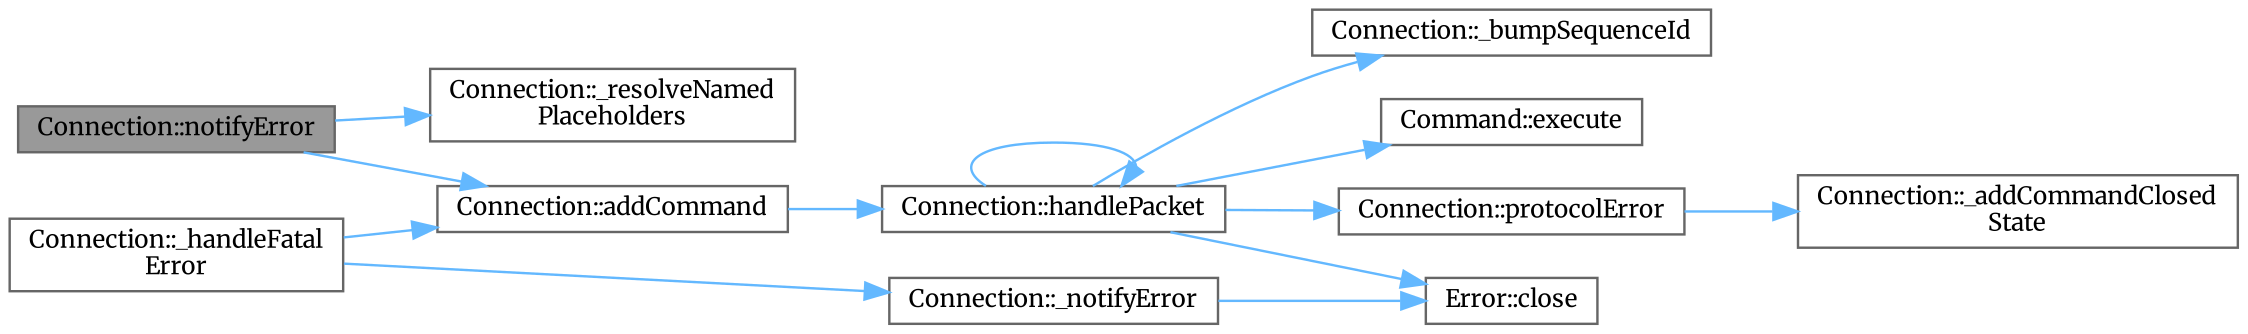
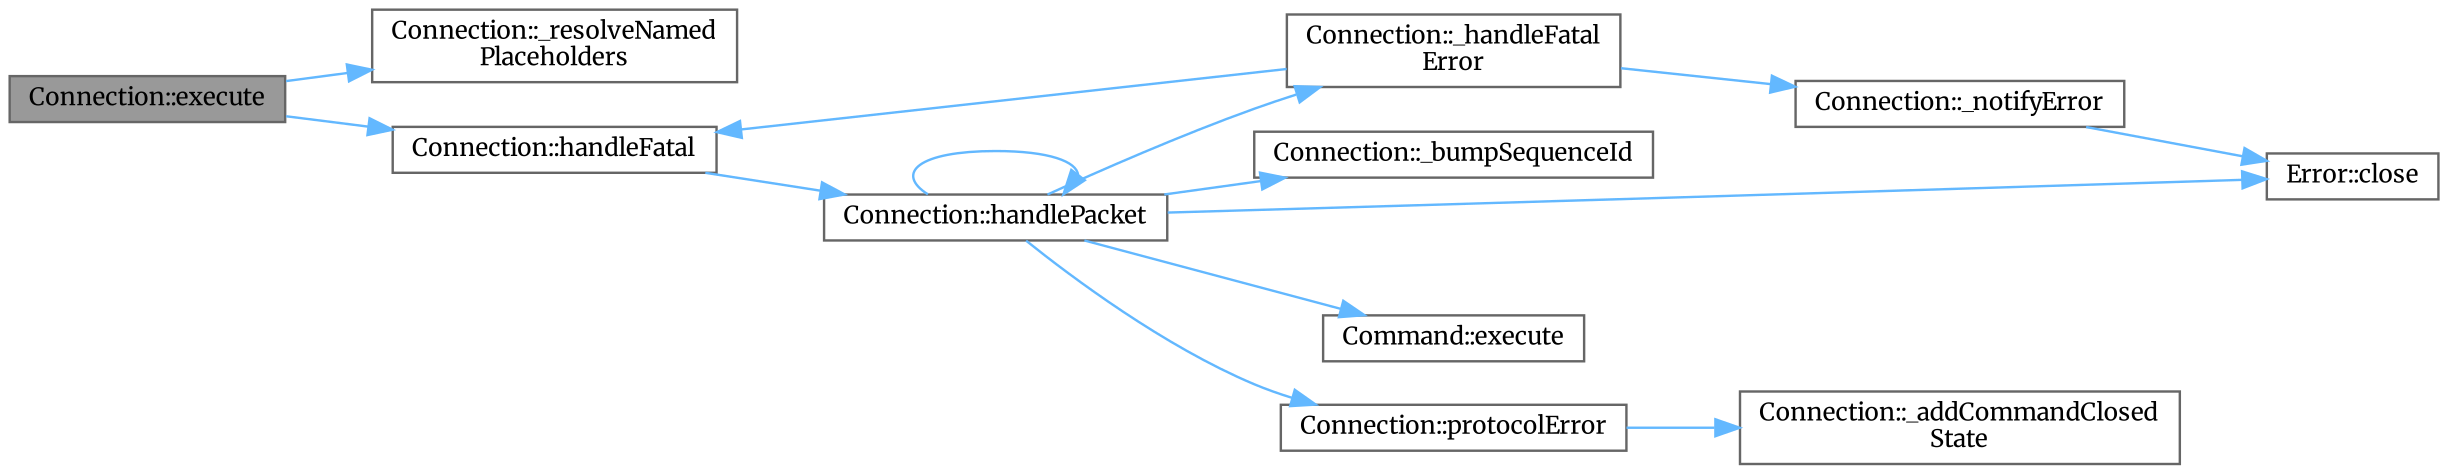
node "Connection::notifyError": label "Connection::notifyError" -> "Connection::execute"
edge "Connection::handlePacket" -> "Connection::_handleFatal Error": added
node "Connection::addCommand": label "Connection::addCommand" -> "Connection::handleFatal"
